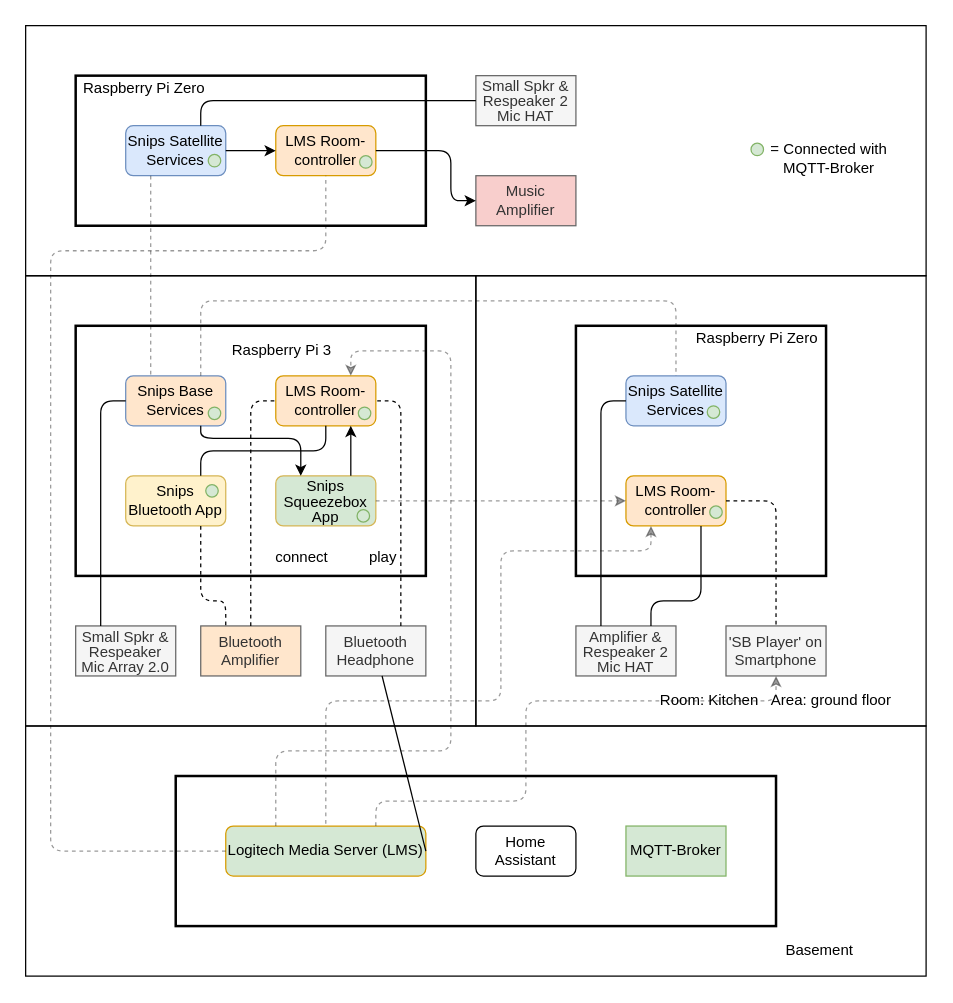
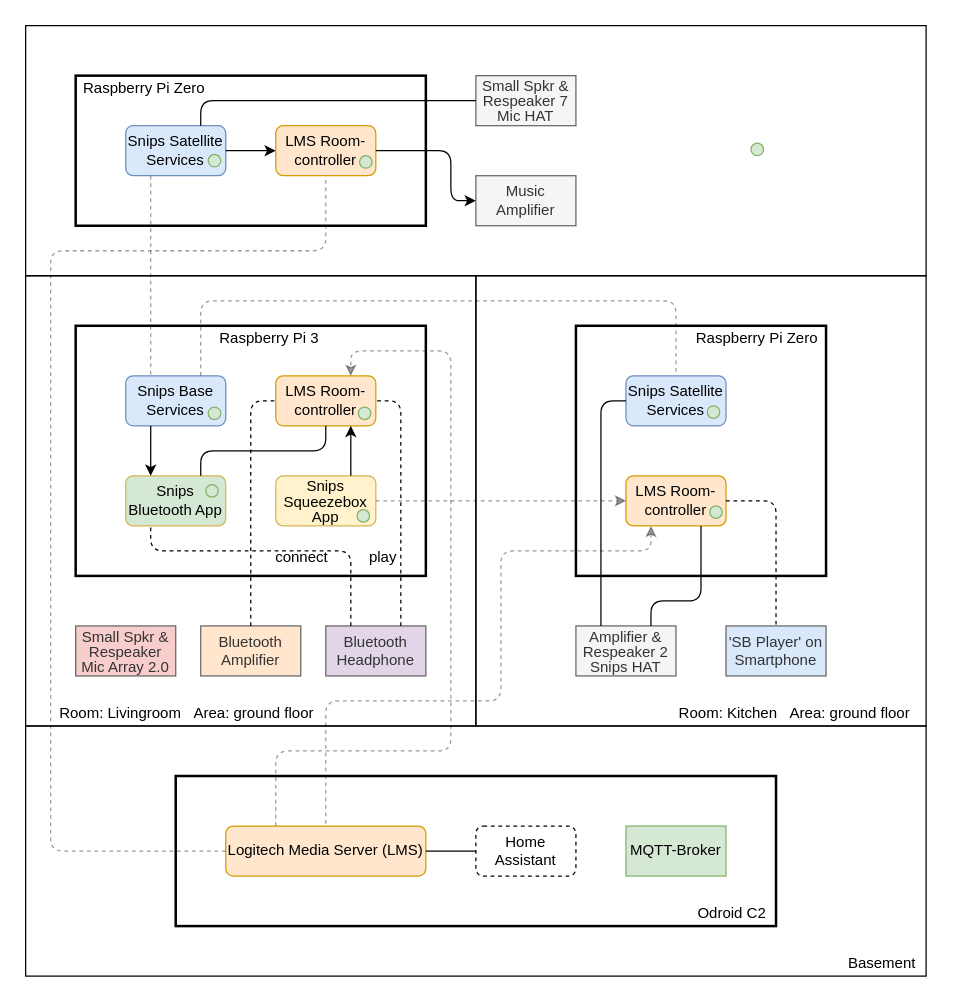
node "Small Spkr & Respeaker 2 Mic HAT": label "Small Spkr & Respeaker 2 Mic HAT" -> "Small Spkr & Respeaker 7 Mic HAT"
node "= Connected with MQTT-Broker": removed
node "Music Amplifier": fillcolor #f8cecc -> #f5f5f5
node "Raspberry Pi 3": moved (282, 351) -> (269, 338)
node "Snips Base Services": fillcolor #ffe6cc -> #dae8fc
edge "Snips Base Services" -> "Snips Squeezebox App": removed
edge "Snips Base Services" -> "Snips Bluetooth App": added
node "Snips Bluetooth App": fillcolor #fff2cc -> #d5e8d4
node "Snips Squeezebox App": fillcolor #d5e8d4 -> #fff2cc
edge "Snips Base Services" -- "Small Spkr & Respeaker Mic Array 2.0": removed
edge "Snips Bluetooth App" -- "Bluetooth Headphone": added
edge "Snips Bluetooth App" -- "Bluetooth Amplifier": removed
node "Small Spkr & Respeaker Mic Array 2.0": fillcolor #f5f5f5 -> #f8cecc
node "Bluetooth Headphone": fillcolor #f5f5f5 -> #e1d5e7
node "Amplifier & Respeaker 2 Mic HAT": label "Amplifier & Respeaker 2 Mic HAT" -> "Amplifier & Respeaker 2 Snips HAT"
node "'SB Player' on Smartphone": fillcolor #f5f5f5 -> #dae8fc
edge "Logitech Media Server (LMS)" -> "'SB Player' on Smartphone": removed
node "Room: Kitchen Area: ground floor": moved (776, 701) -> (794, 713)
node "Room: Livingroom Area: ground floor": added
edge "Bluetooth Headphone" -- "Logitech Media Server (LMS)": now "Home Assistant" -- "Logitech Media Server (LMS)"
node "Logitech Media Server (LMS)": fillcolor #d5e8d4 -> #ffe6cc
node "Home Assistant": style solid -> dashed
node "Odroid C2": added
node "Basement": moved (819, 951) -> (882, 963)
